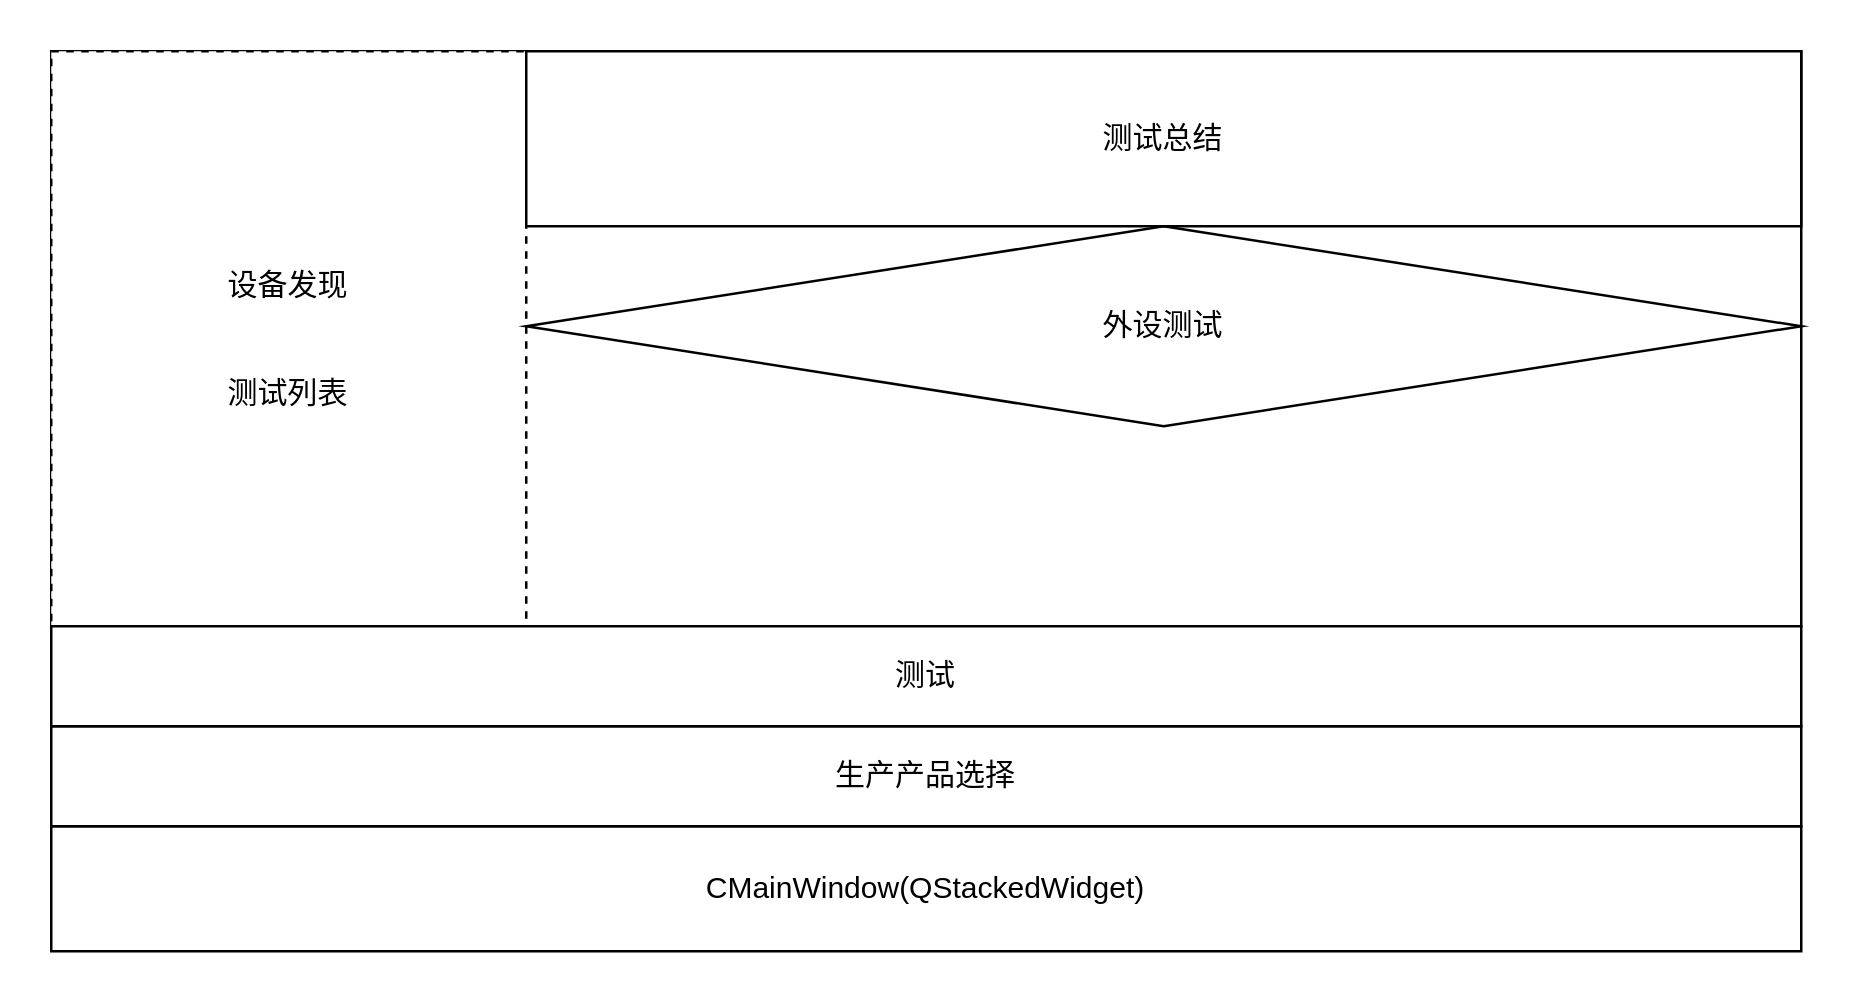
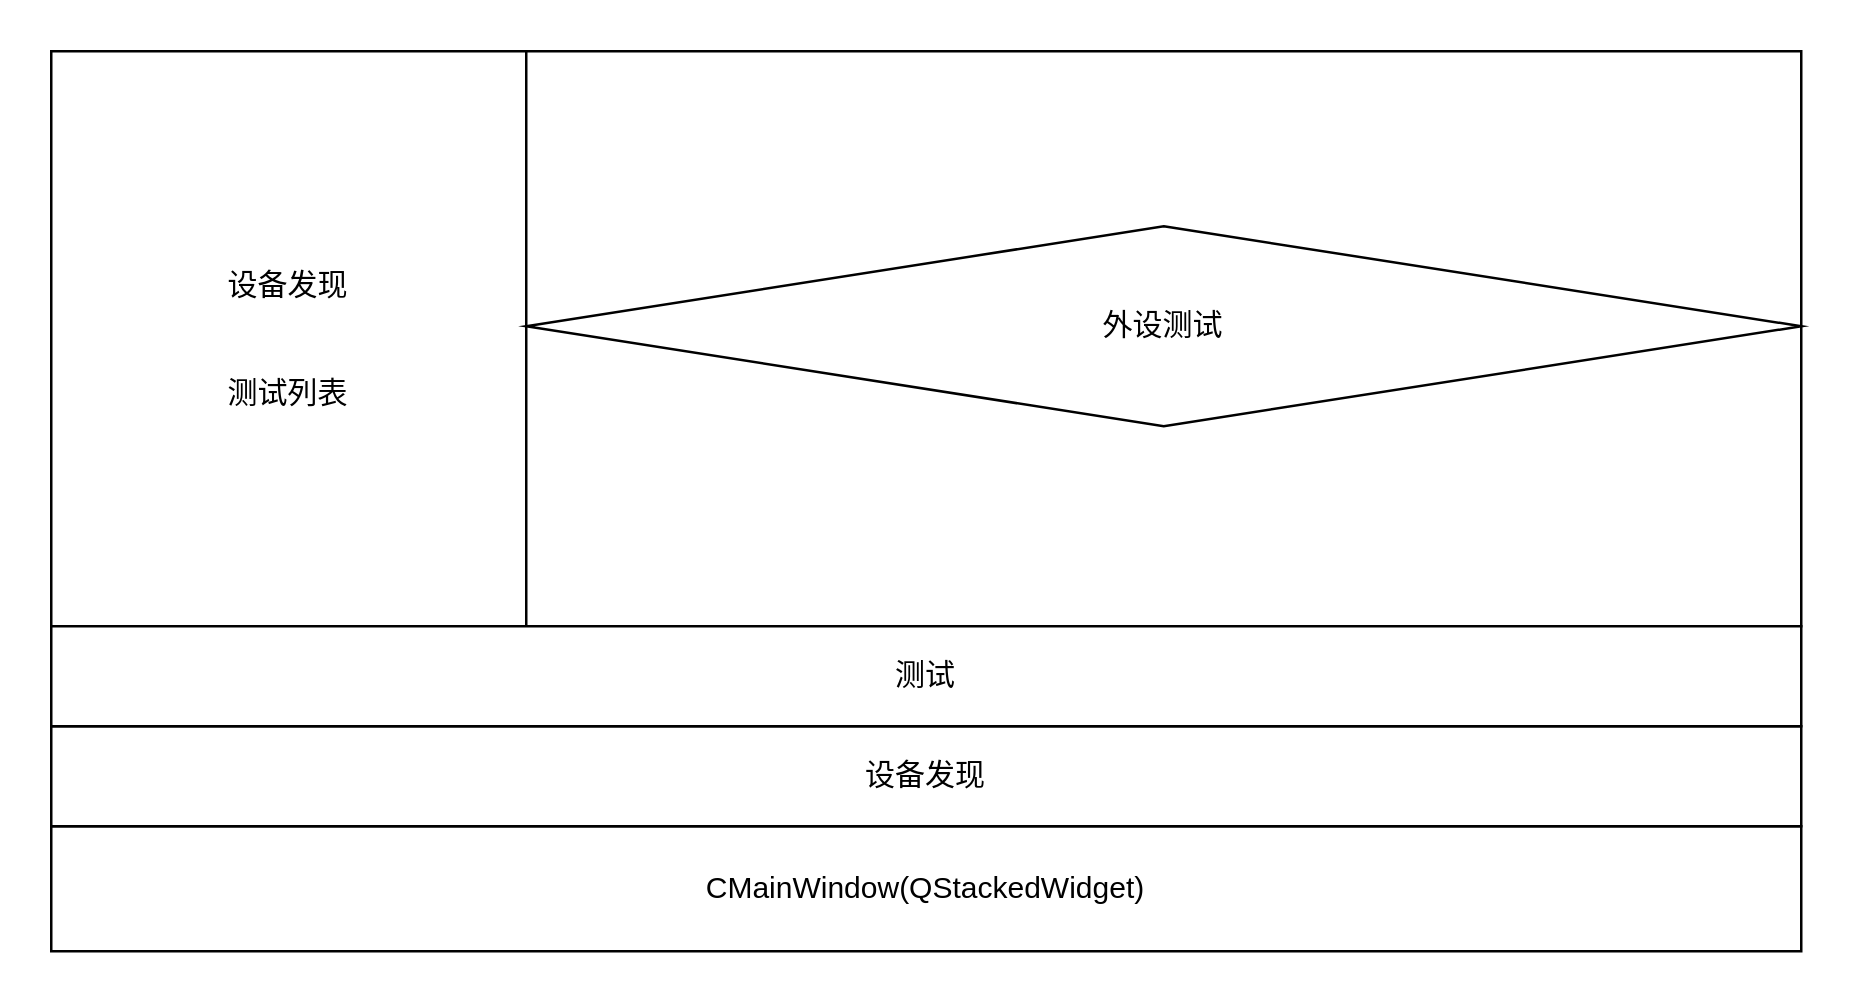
node "测试总结": removed
node "设备发现 测试列表": style dashed -> solid
node "生产产品选择": label "生产产品选择" -> "设备发现"
